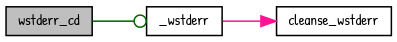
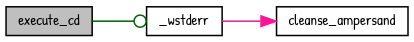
node "wstderr_cd": label "wstderr_cd" -> "execute_cd"
node "cleanse_wstderr": label "cleanse_wstderr" -> "cleanse_ampersand"
